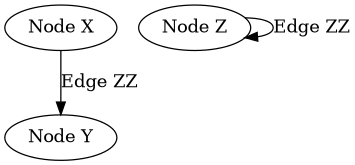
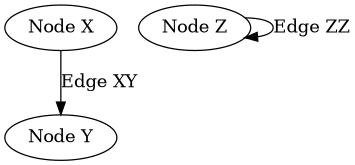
edge "Node X" -> "Node Y": label "Edge ZZ" -> "Edge XY"
